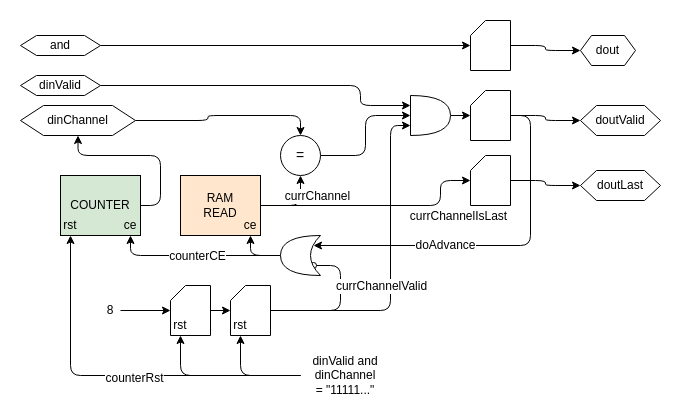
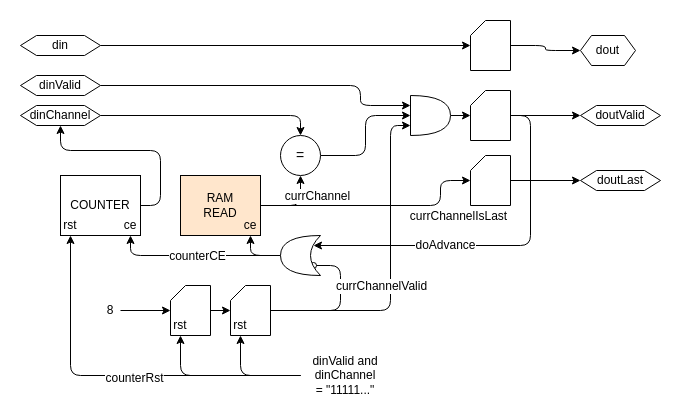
node "and": label "and" -> "din"
node "dinChannel": size 115x30 -> 80x20
node "doutValid": size 80x30 -> 80x20
node "doutLast": size 80x30 -> 80x20
node "COUNTER": fillcolor #d5e8d4 -> #ffffff
